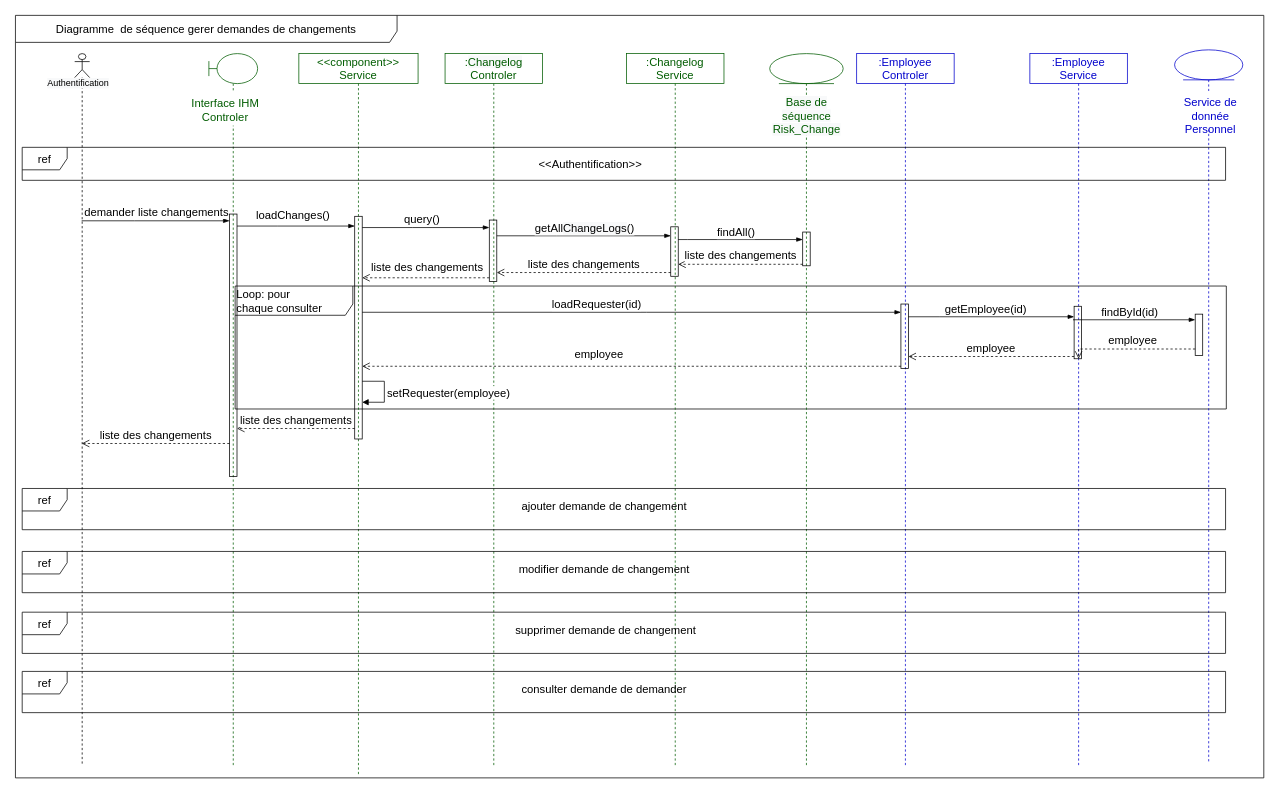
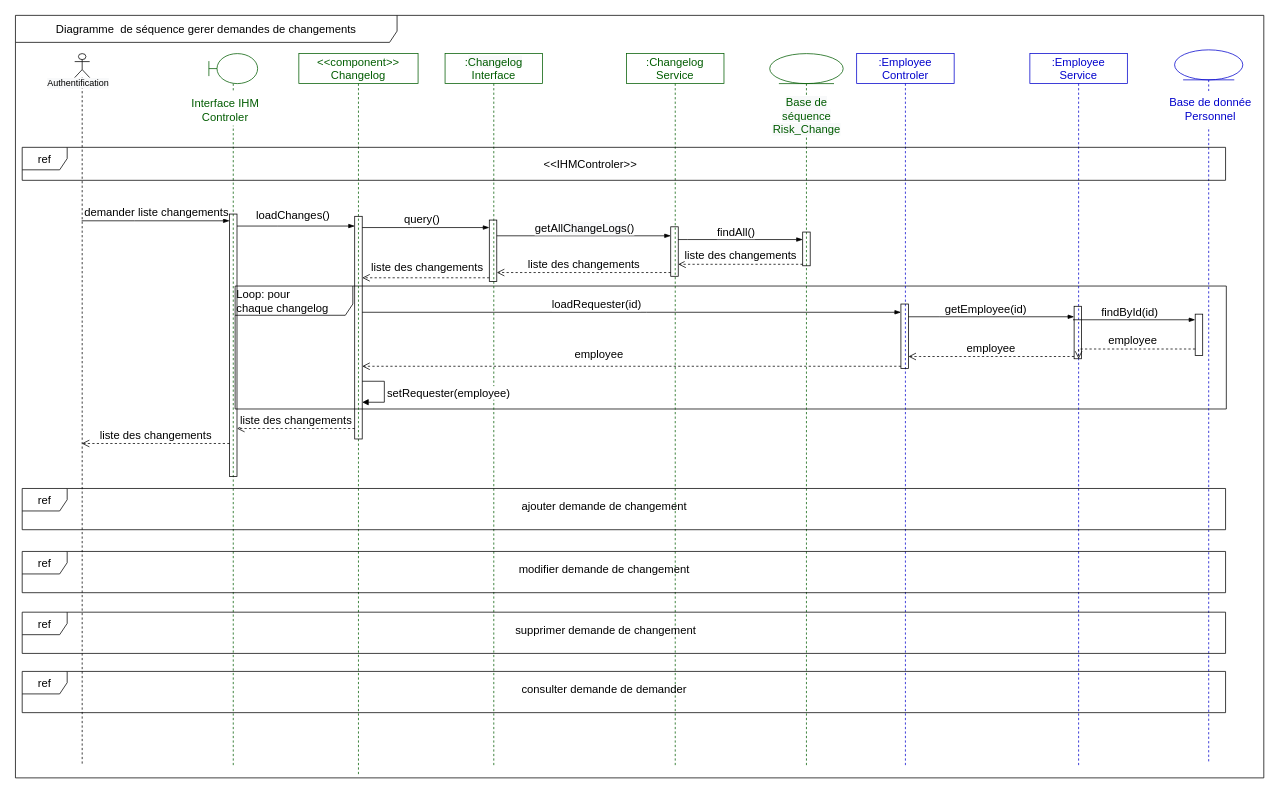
node "<<component>> Service": label "<<component>> Service" -> "<<component>> Changelog"
node ":Changelog Controler": label ":Changelog Controler" -> ":Changelog Interface"
node "Service de donnée Personnel": label "Service de donnée Personnel" -> "Base de donnée Personnel"
node "<<Authentification>>": label "<<Authentification>>" -> "<<IHMControler>>"
node "Loop: pour chaque consulter": label "Loop: pour chaque consulter" -> "Loop: pour chaque changelog"
